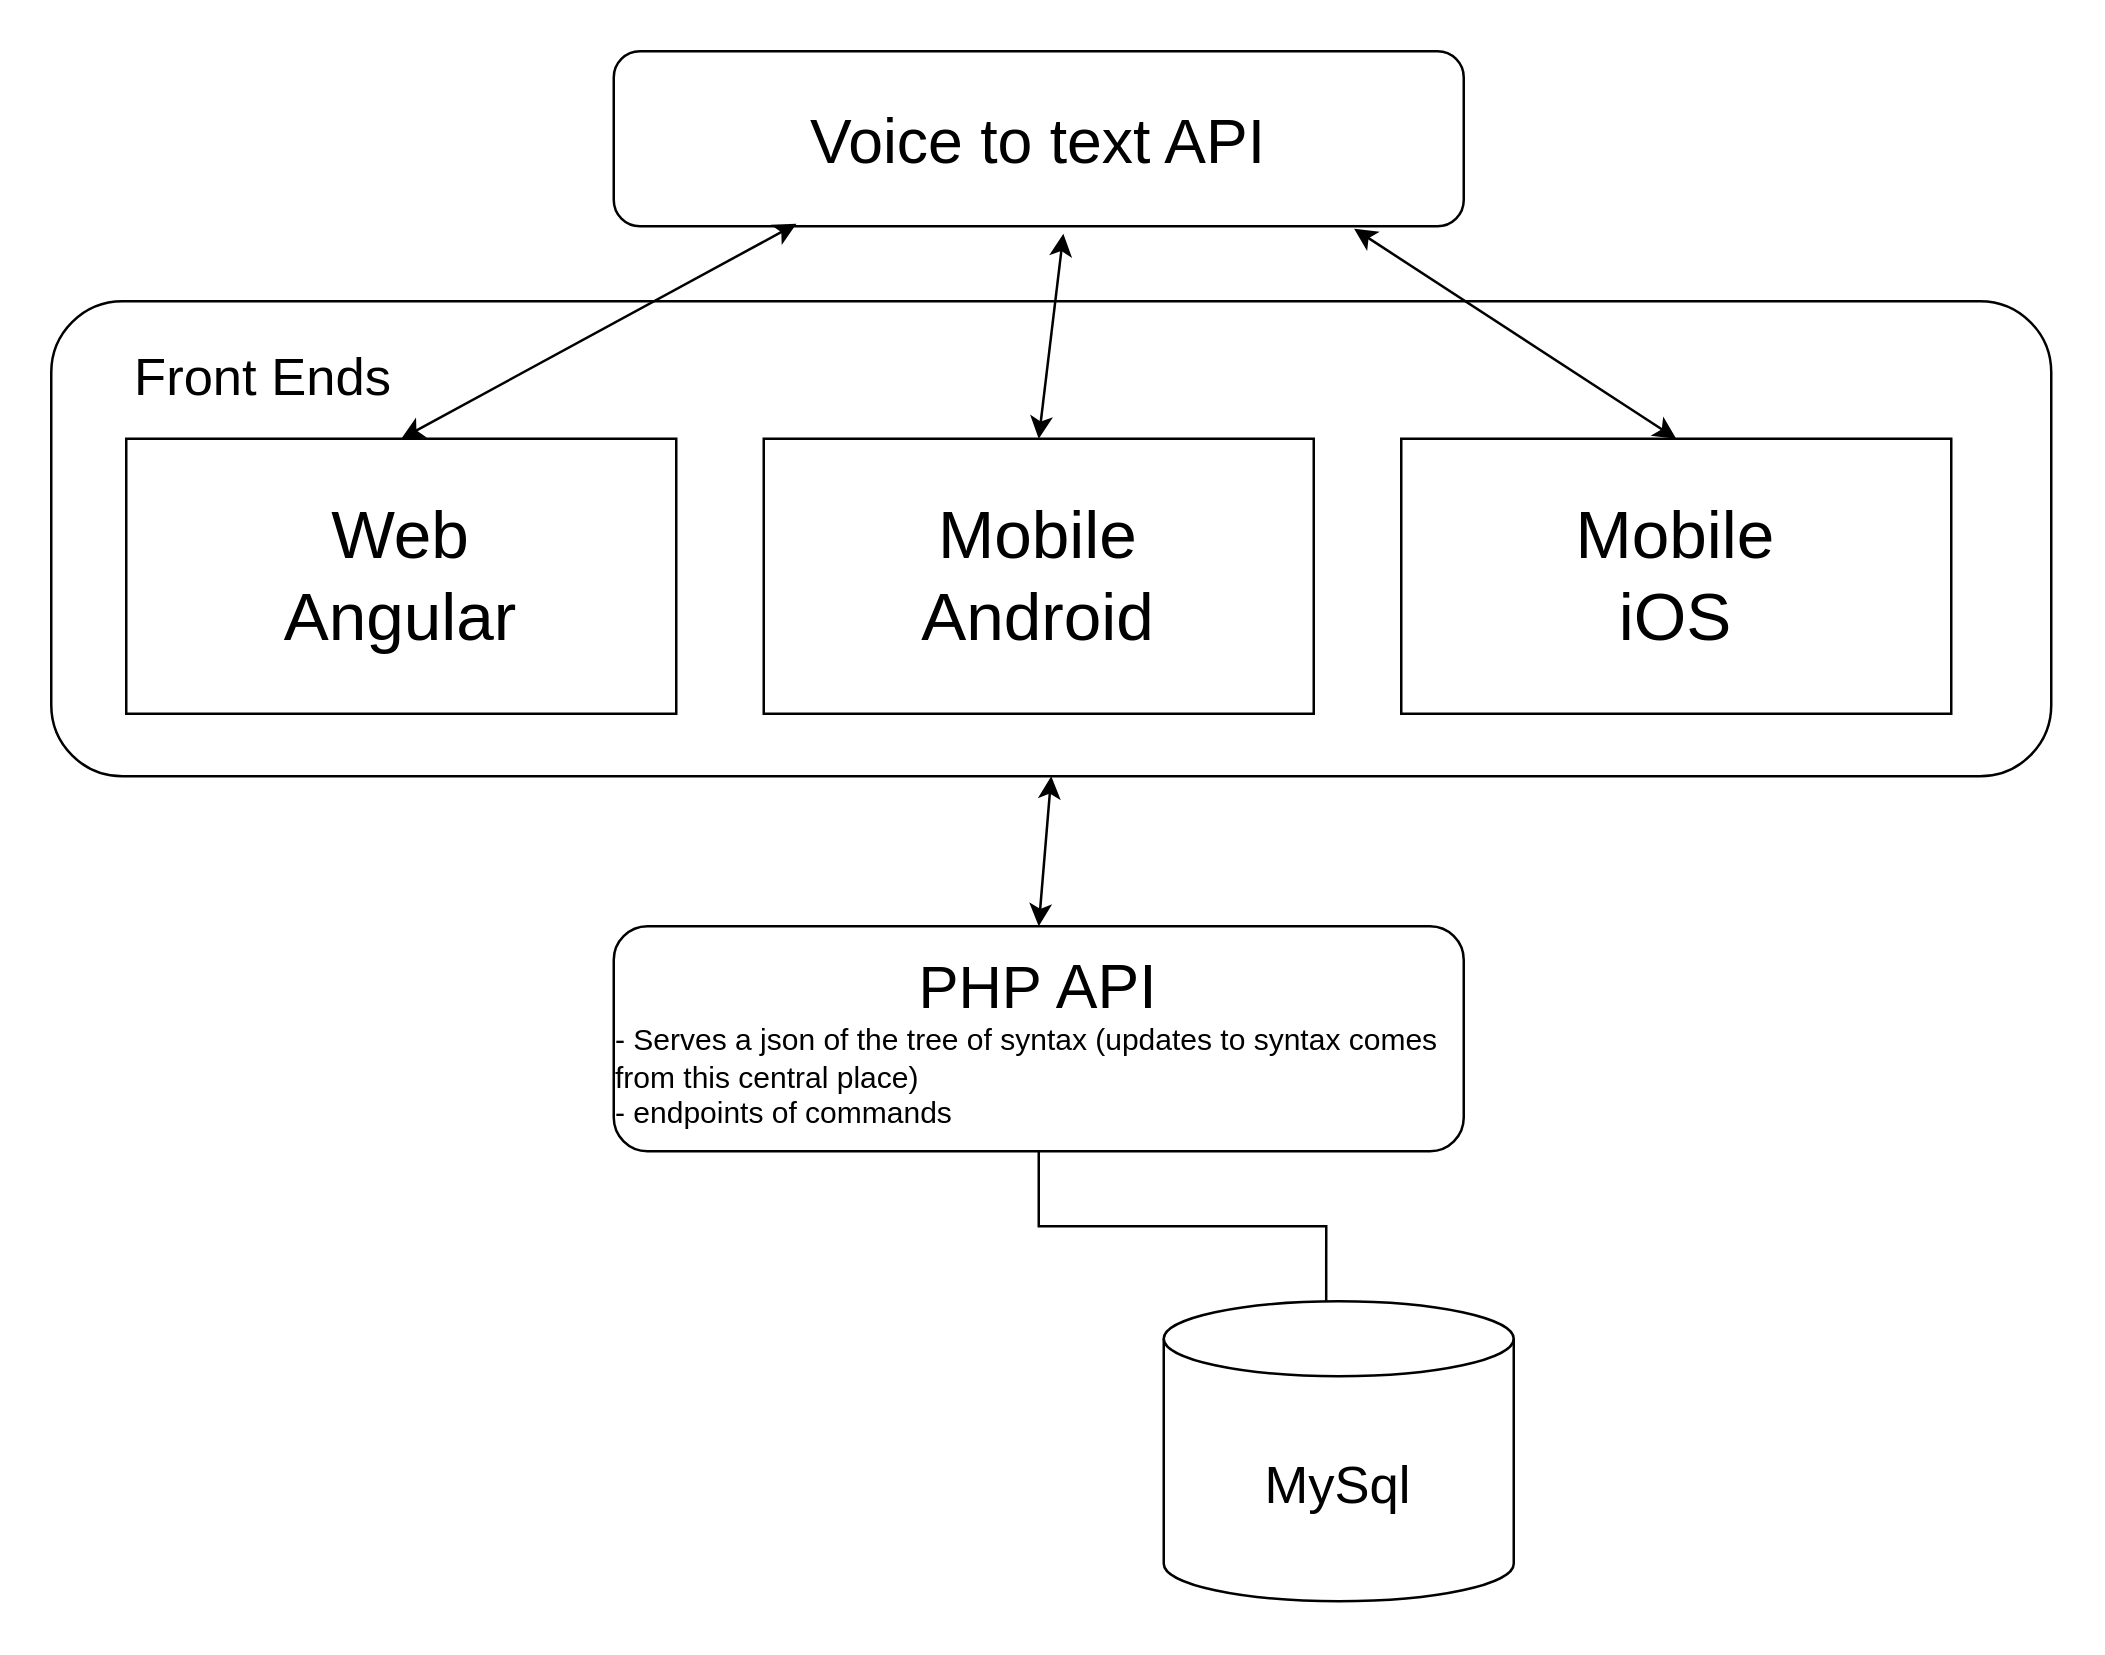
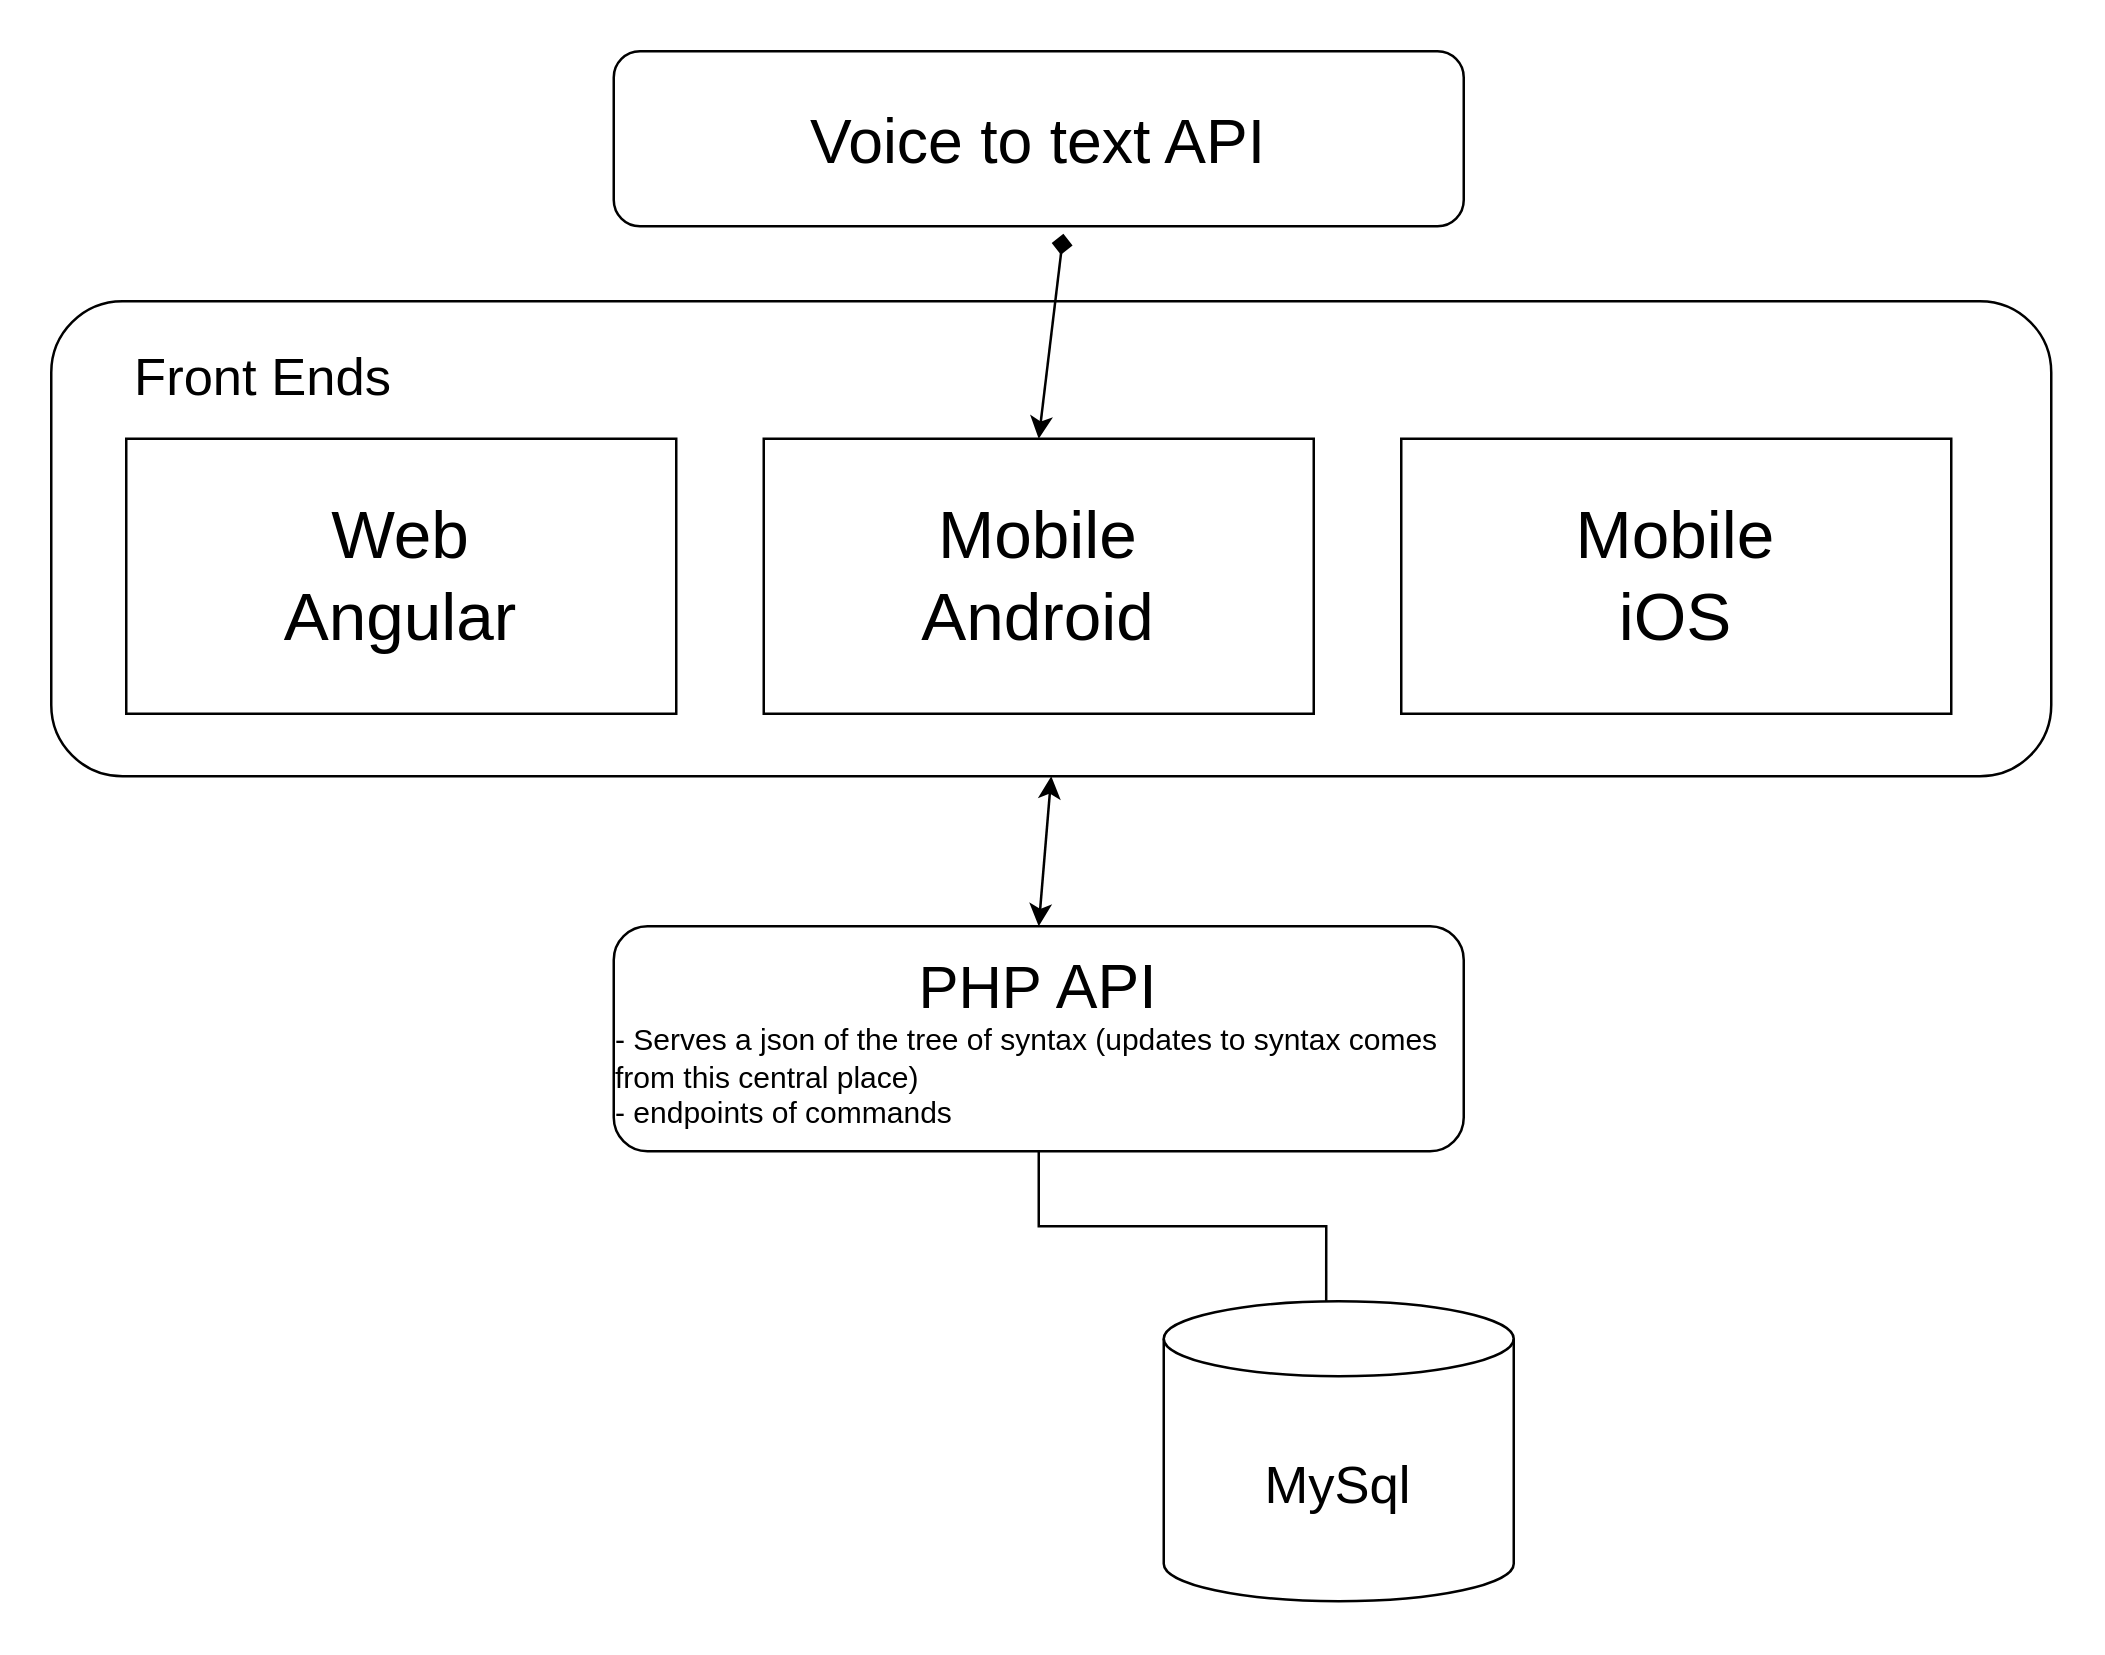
edge "Voice to text API" -- "Mobile Android": arrowhead classic -> diamond
edge "Voice to text API" -- "Web Angular": removed
edge "Voice to text API" -- "Mobile iOS": removed
